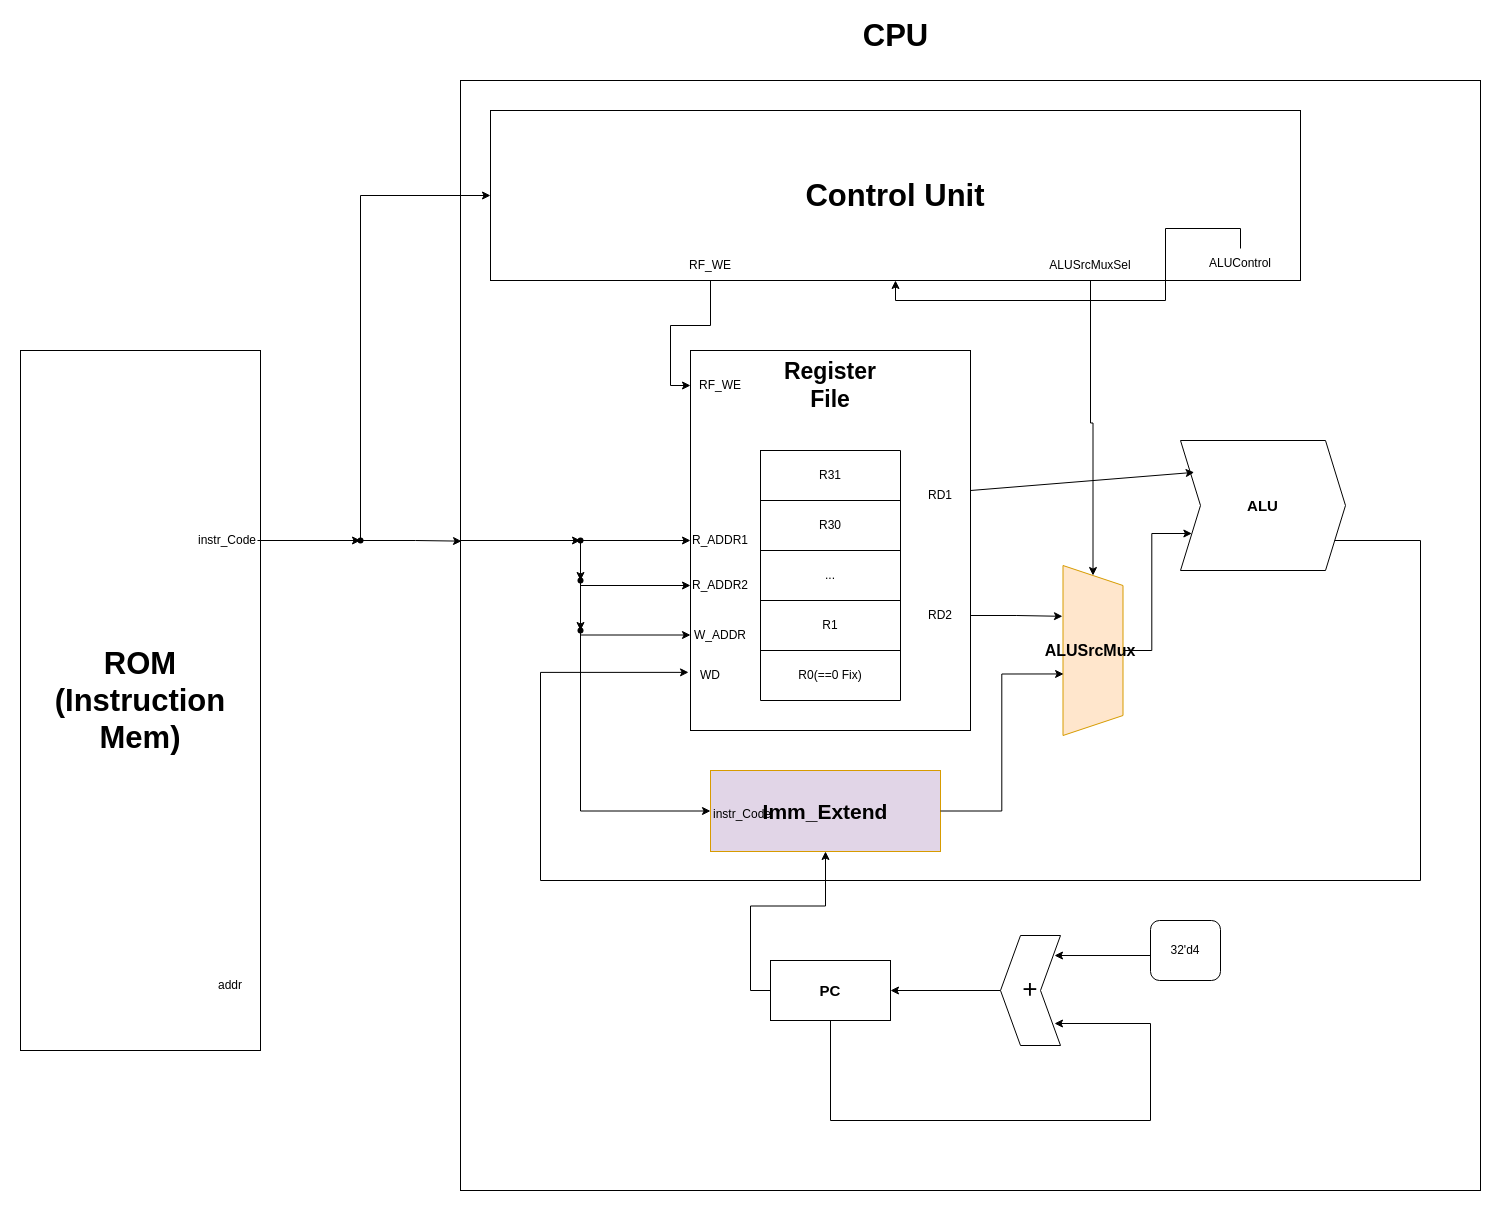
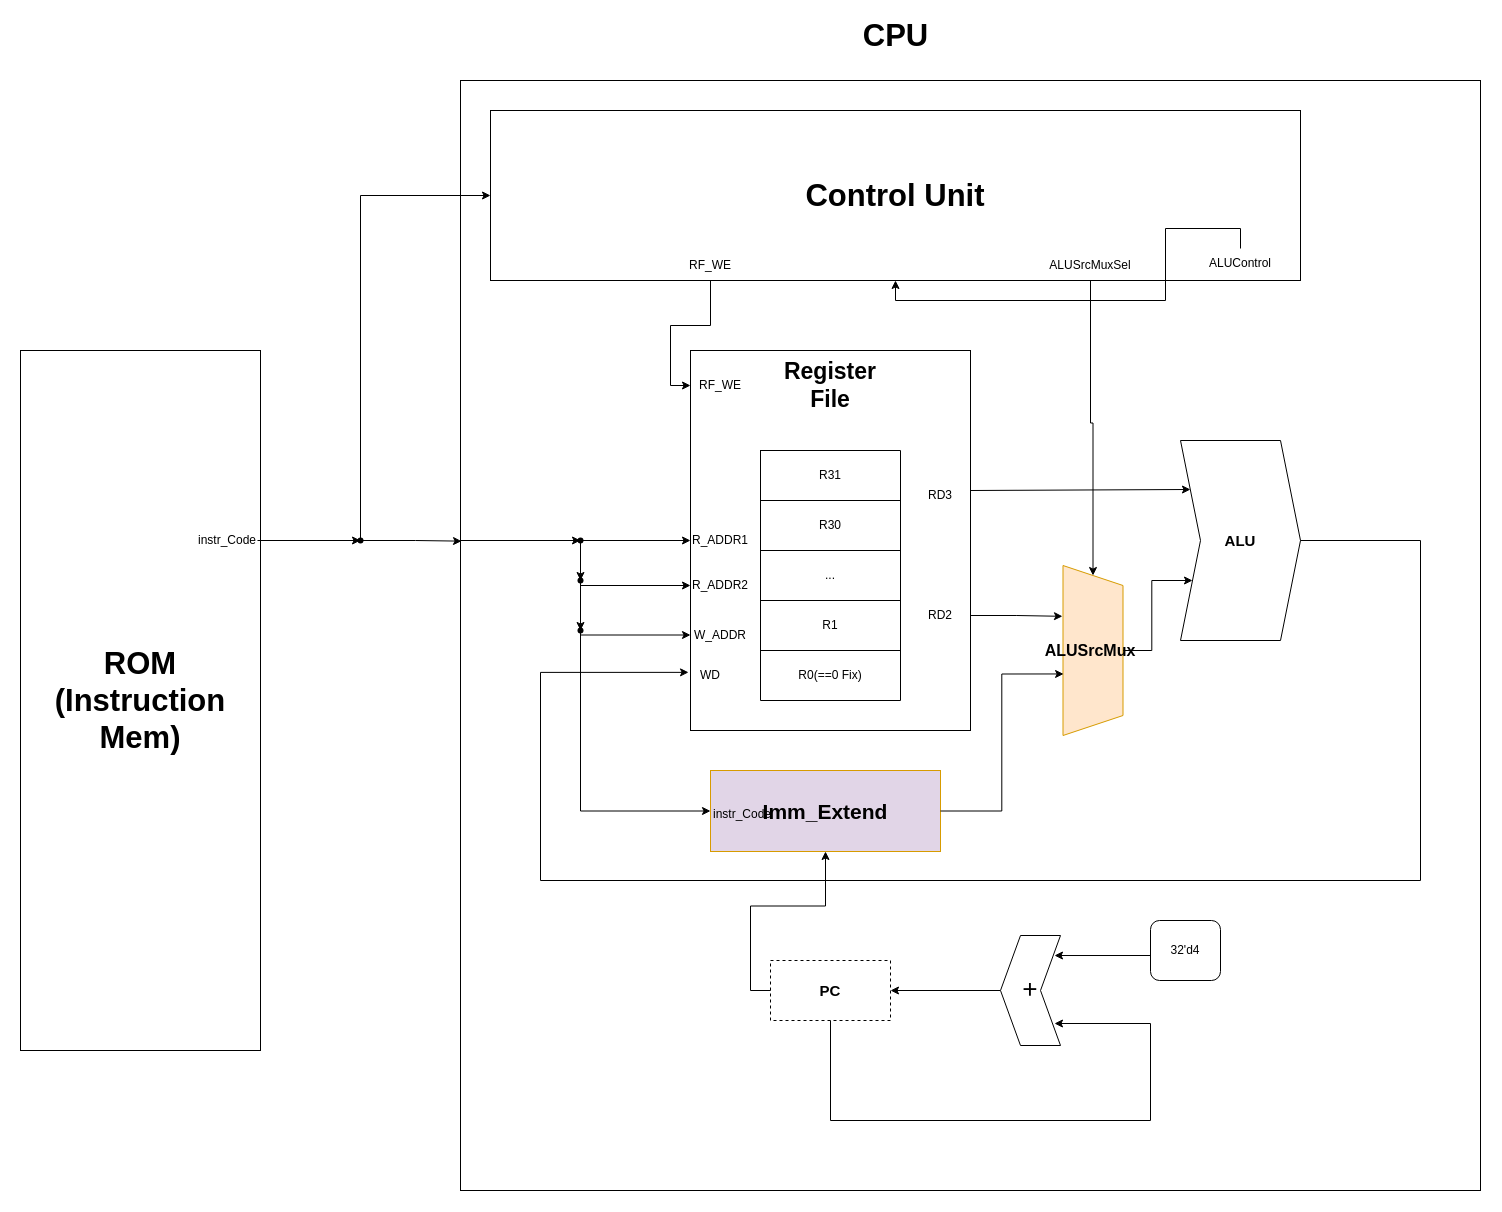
node "RD1": label "RD1" -> "RD3"
node "ALU": size 165x130 -> 120x200
node "addr": removed
node "PC": style solid -> dashed
